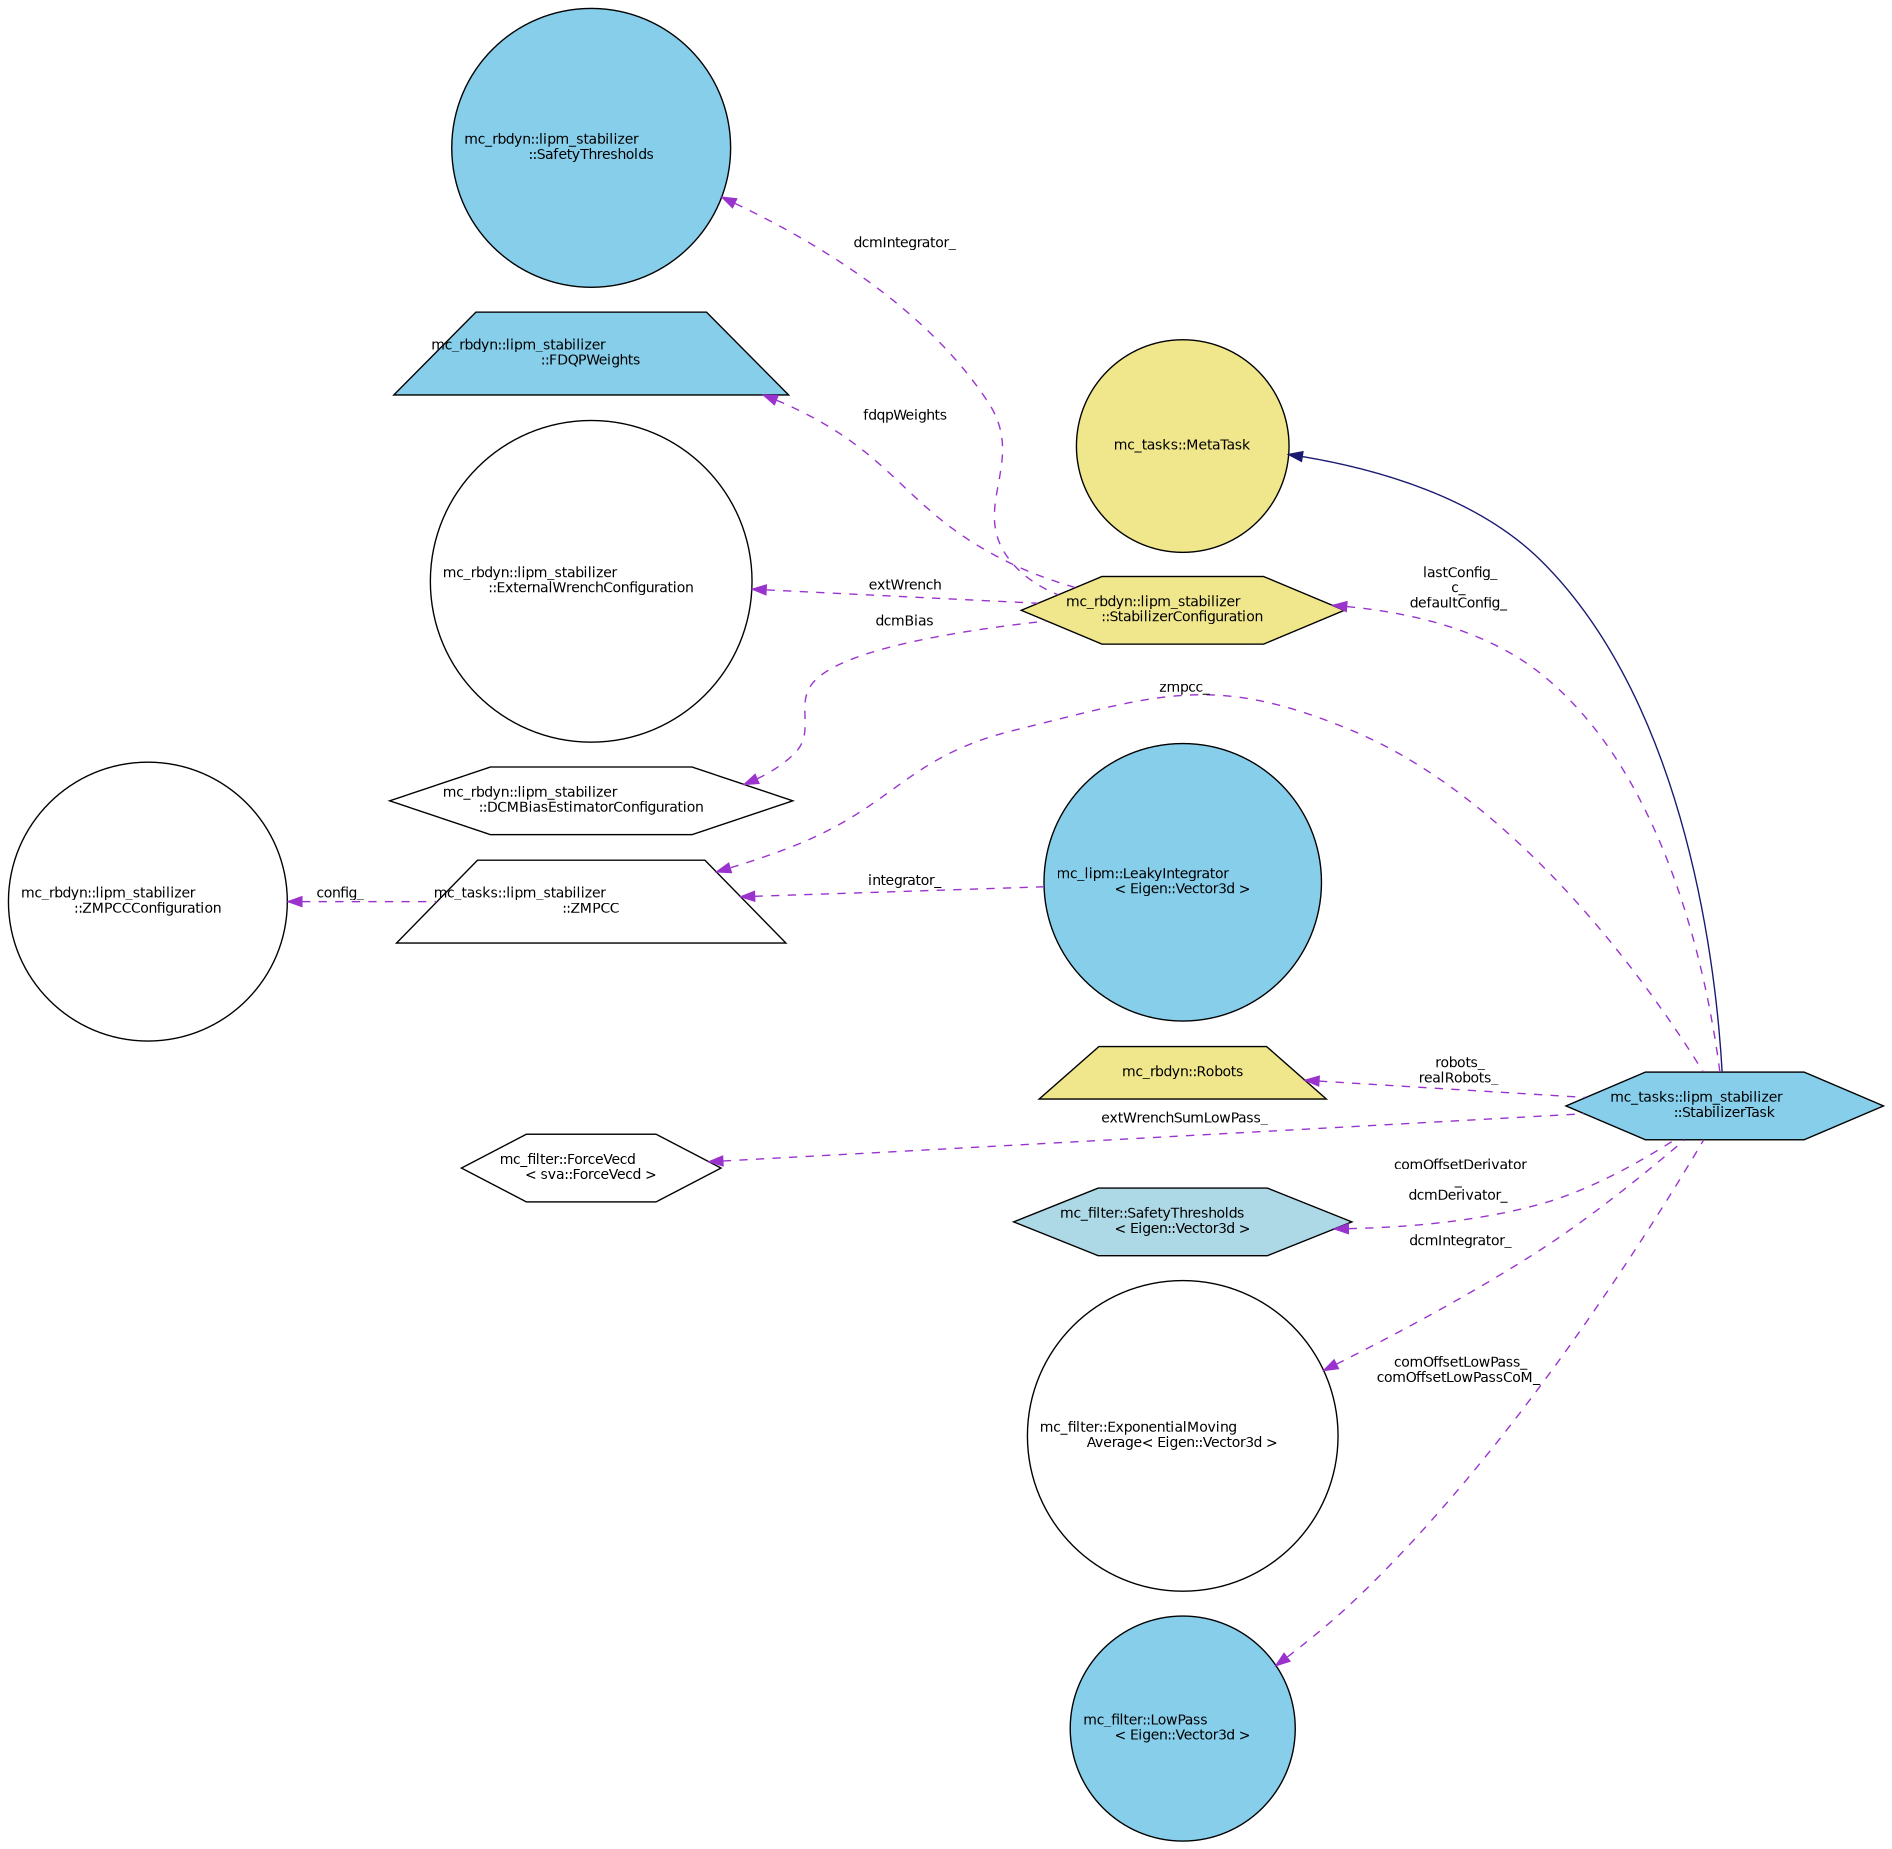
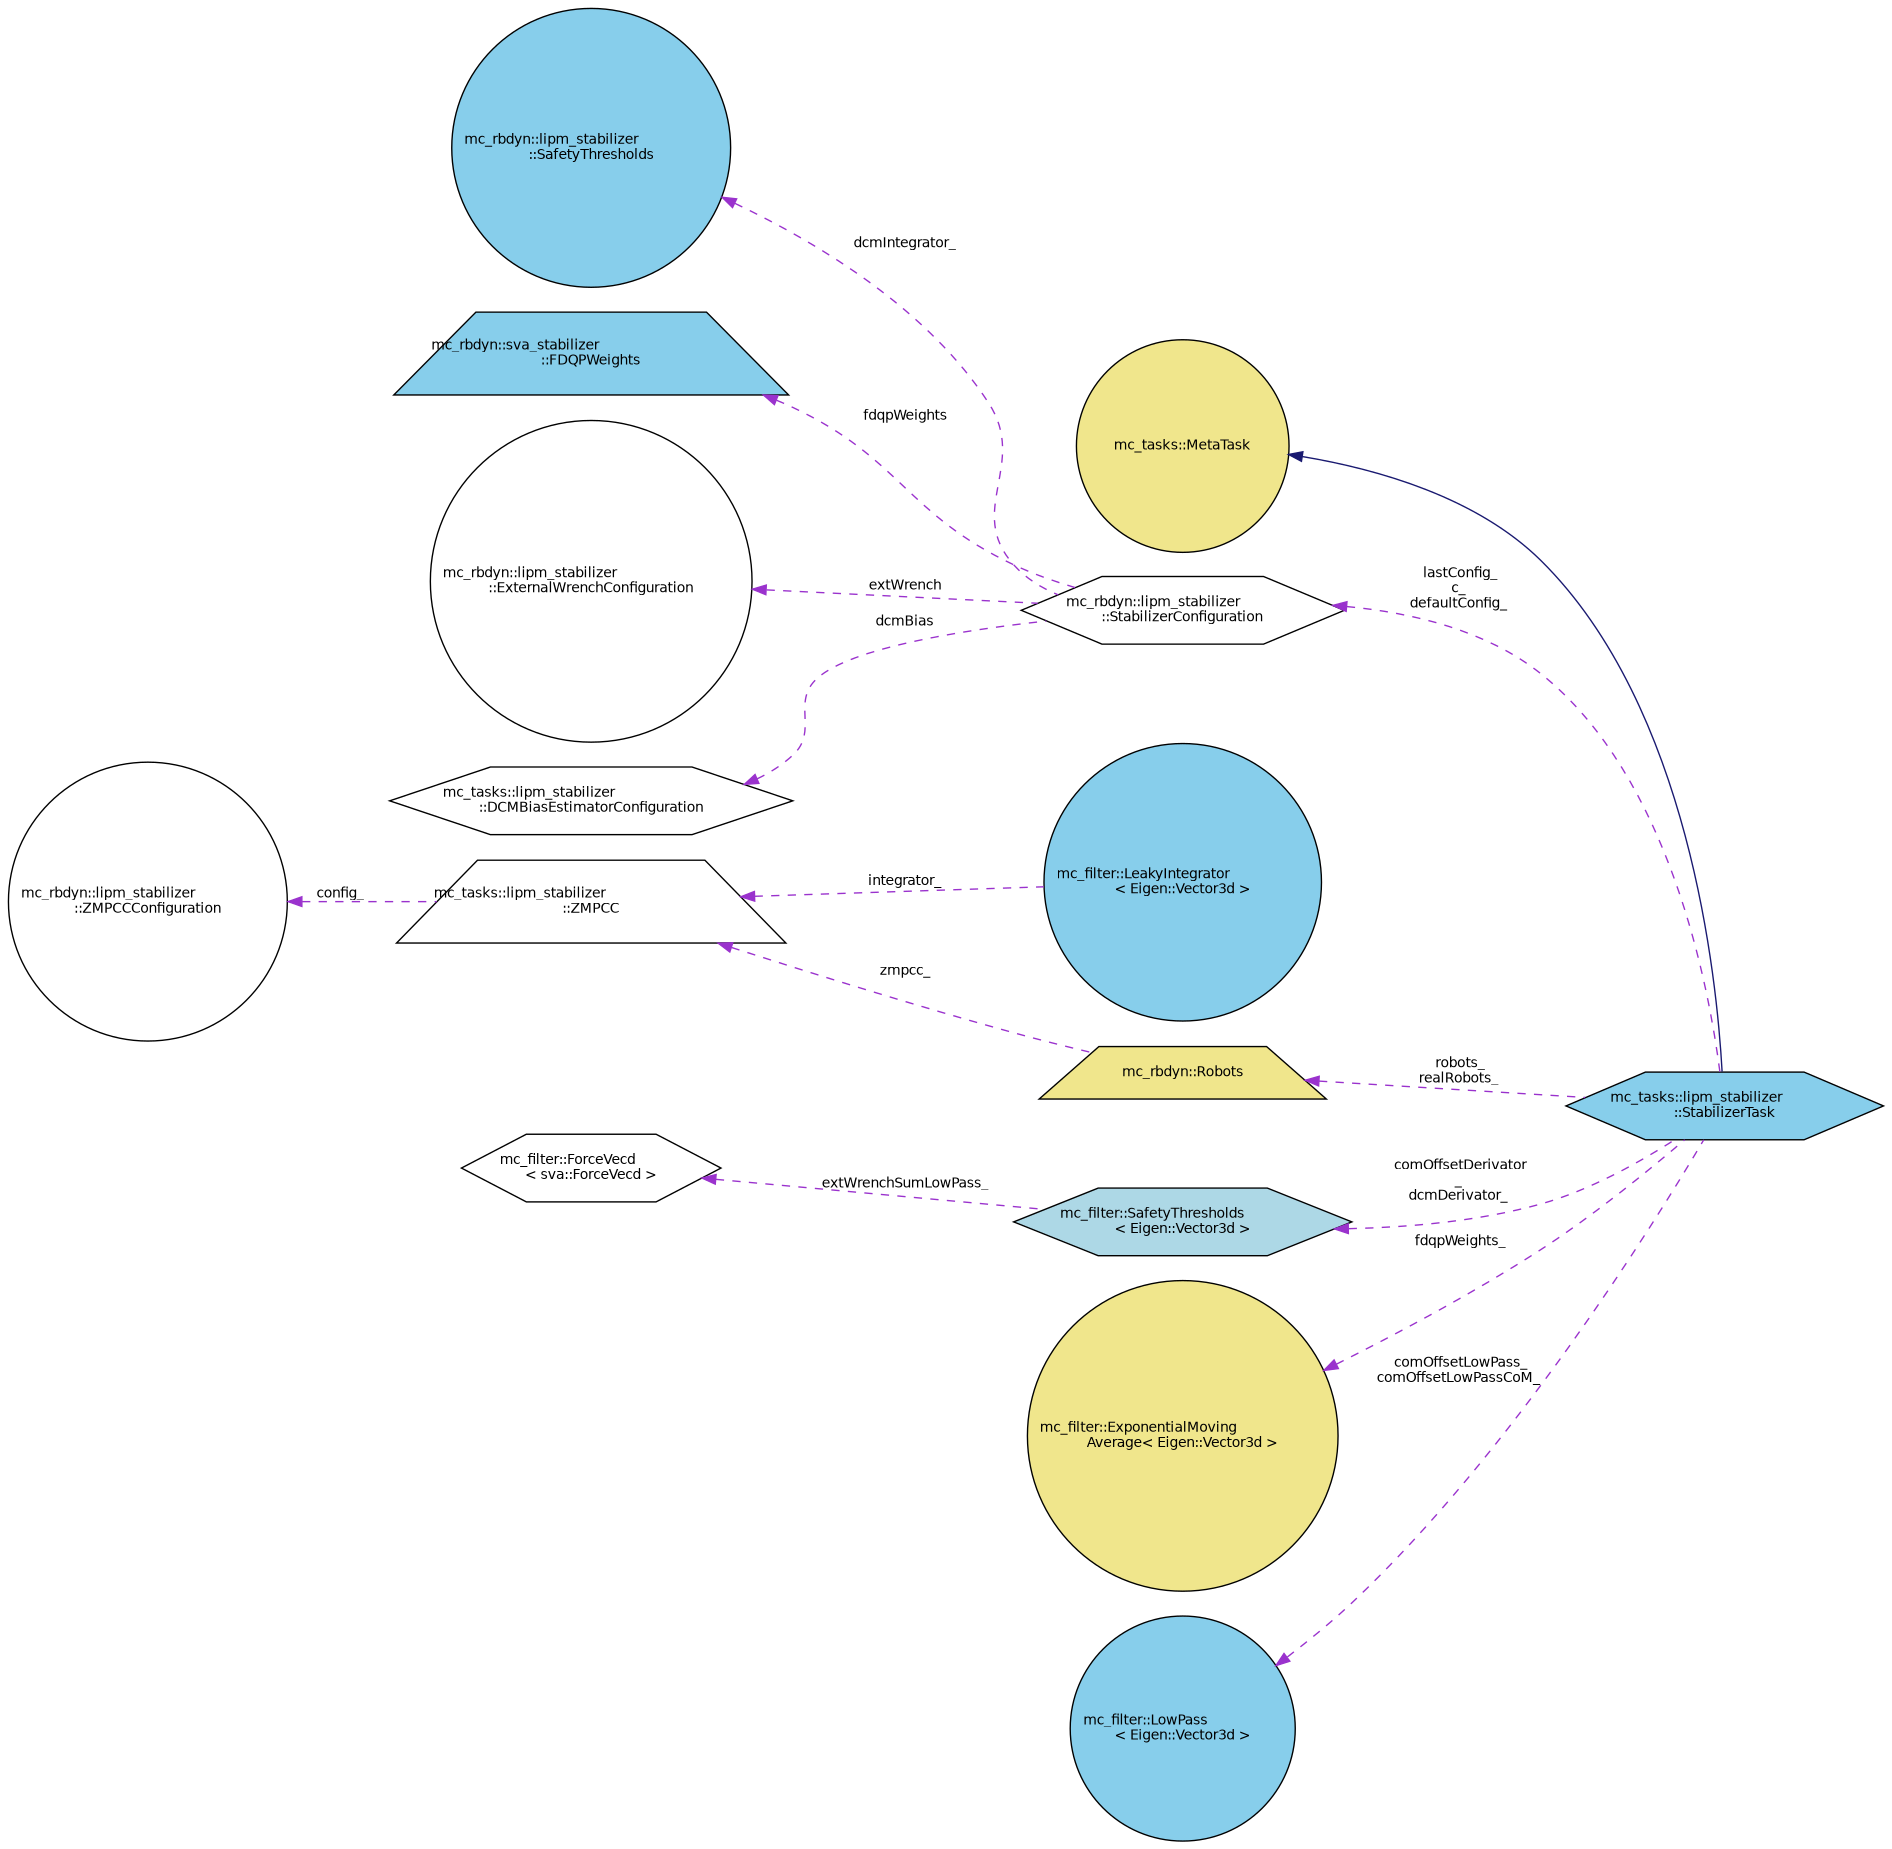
node "mc_rbdyn::lipm_stabilizer ::FDQPWeights": label "mc_rbdyn::lipm_stabilizer ::FDQPWeights" -> "mc_rbdyn::sva_stabilizer ::FDQPWeights"
node "mc_rbdyn::lipm_stabilizer ::StabilizerConfiguration": fillcolor khaki -> white
edge "mc_tasks::lipm_stabilizer ::StabilizerTask" -> "mc_tasks::lipm_stabilizer ::ZMPCC": now "mc_rbdyn::Robots" -> "mc_tasks::lipm_stabilizer ::ZMPCC"
node "mc_rbdyn::lipm_stabilizer ::DCMBiasEstimatorConfiguration": label "mc_rbdyn::lipm_stabilizer ::DCMBiasEstimatorConfiguration" -> "mc_tasks::lipm_stabilizer ::DCMBiasEstimatorConfiguration"
node "mc_lipm::LeakyIntegrator < Eigen::Vector3d >": label "mc_lipm::LeakyIntegrator < Eigen::Vector3d >" -> "mc_filter::LeakyIntegrator < Eigen::Vector3d >"
edge "mc_tasks::lipm_stabilizer ::StabilizerTask" -> "mc_filter::ForceVecd < sva::ForceVecd >": now "mc_filter::SafetyThresholds < Eigen::Vector3d >" -> "mc_filter::ForceVecd < sva::ForceVecd >"
edge "mc_tasks::lipm_stabilizer ::StabilizerTask" -> "mc_filter::ExponentialMoving Average< Eigen::Vector3d >": label " dcmIntegrator_" -> " fdqpWeights_"
node "mc_filter::ExponentialMoving Average< Eigen::Vector3d >": fillcolor white -> khaki
